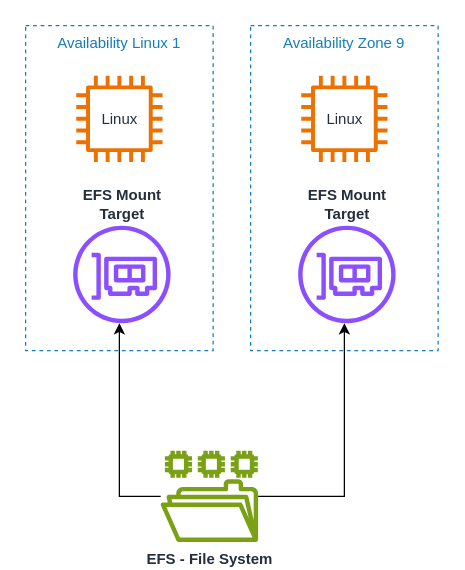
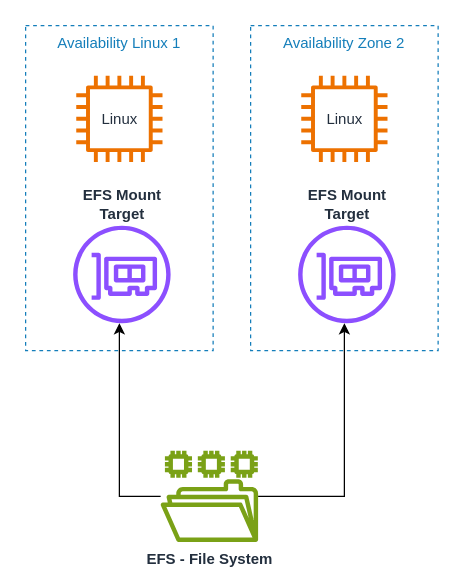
node "Availability Zone 9": label "Availability Zone 9" -> "Availability Zone 2"
